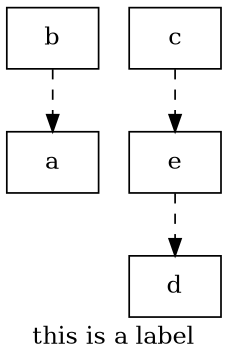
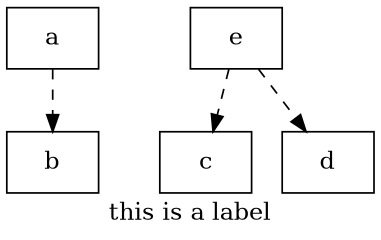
edge "b" -> "a": reversed
edge "c" -> "e": reversed
